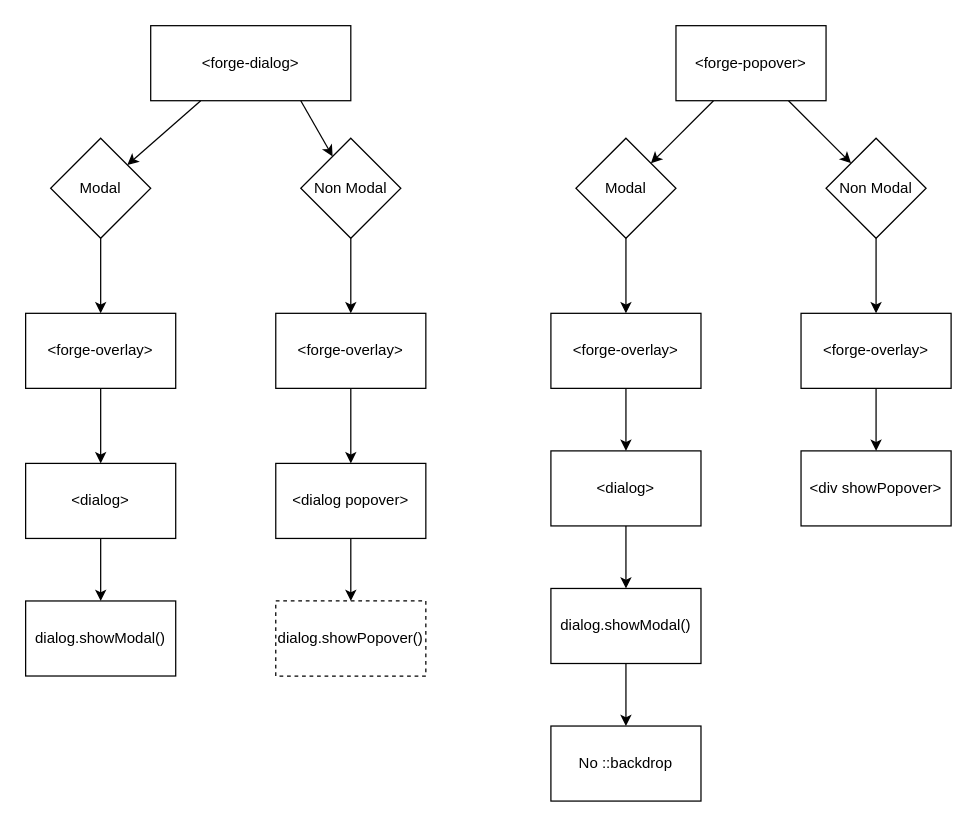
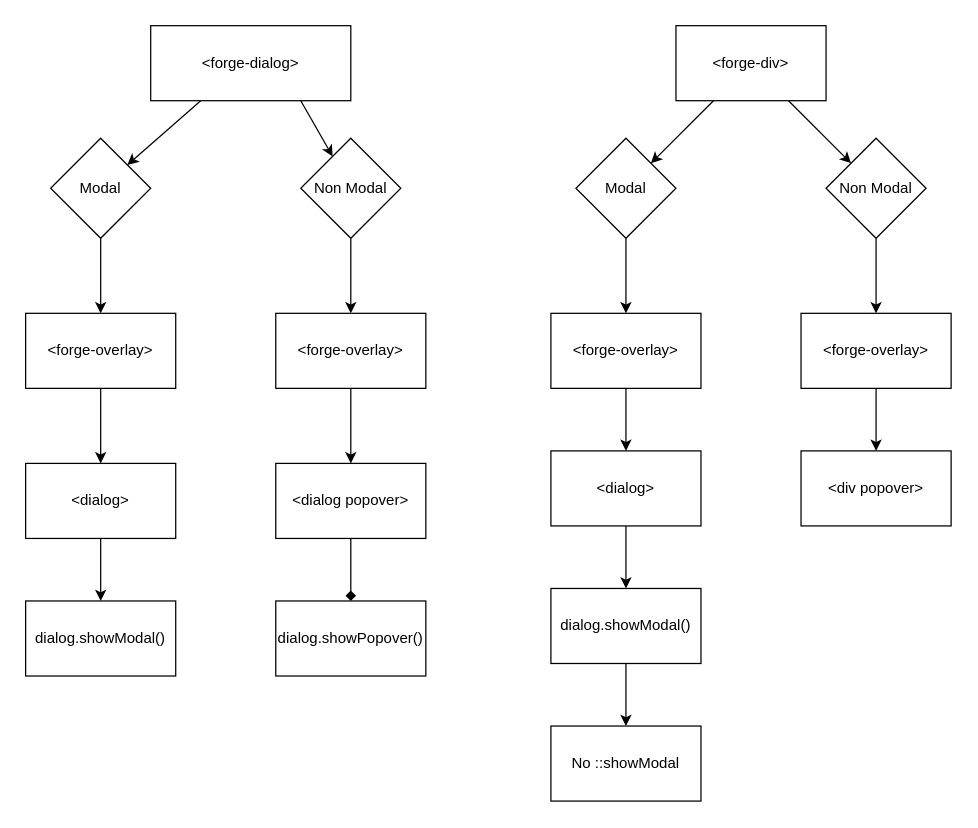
node "<forge-popover>": label "<forge-popover>" -> "<forge-div>"
node "<div showPopover>": label "<div showPopover>" -> "<div popover>"
edge "<dialog popover>" -> "dialog.showPopover()": arrowhead classic -> diamond
node "dialog.showPopover()": style dashed -> solid
node "No ::backdrop": label "No ::backdrop" -> "No ::showModal"
